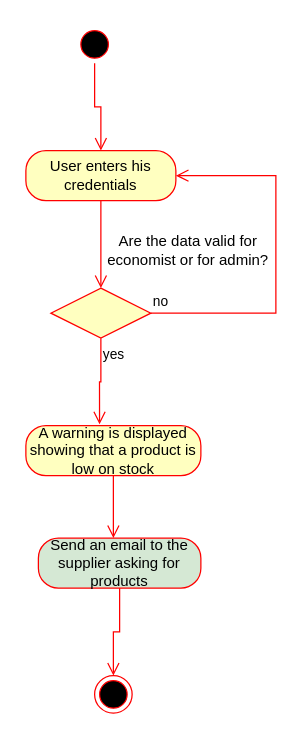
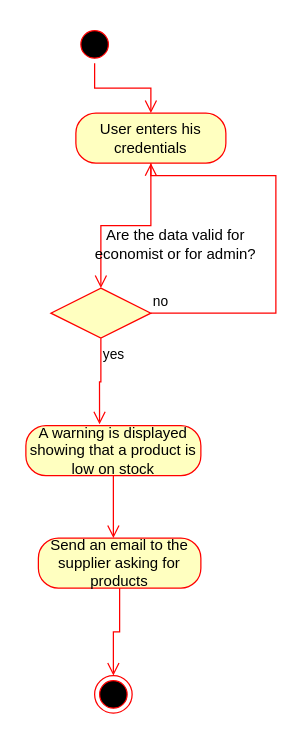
node "User enters his credentials": moved (101, 176) -> (151, 138)
node "Are the data valid for economist or for admin?": moved (188, 251) -> (176, 244)
node "Send an email to the supplier asking for products": fillcolor #d5e8d4 -> #ffffc0
